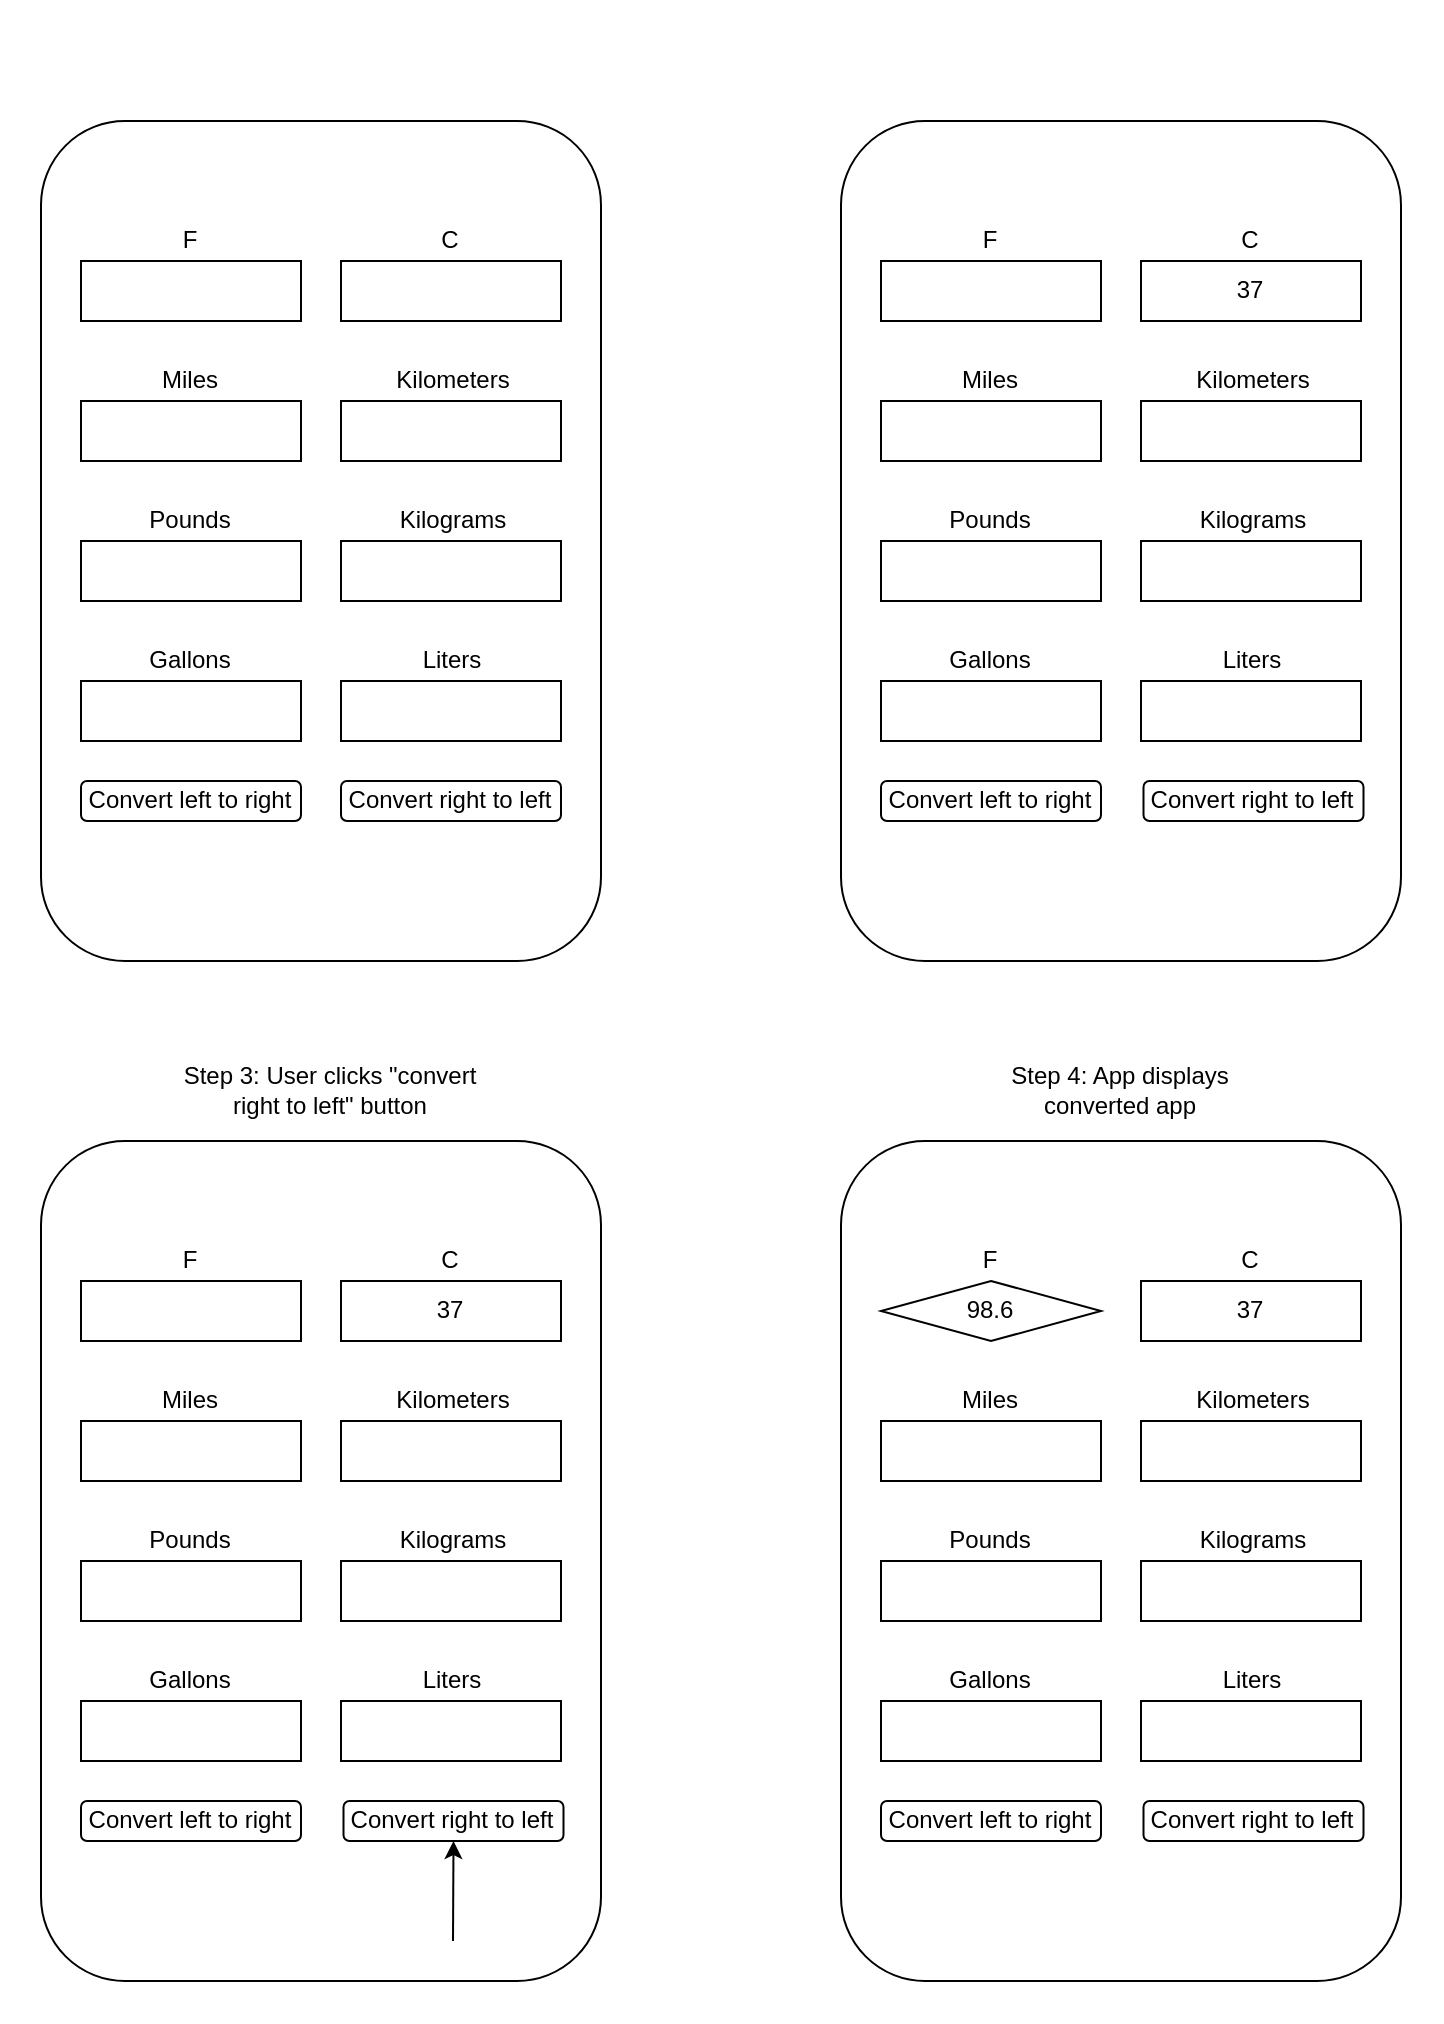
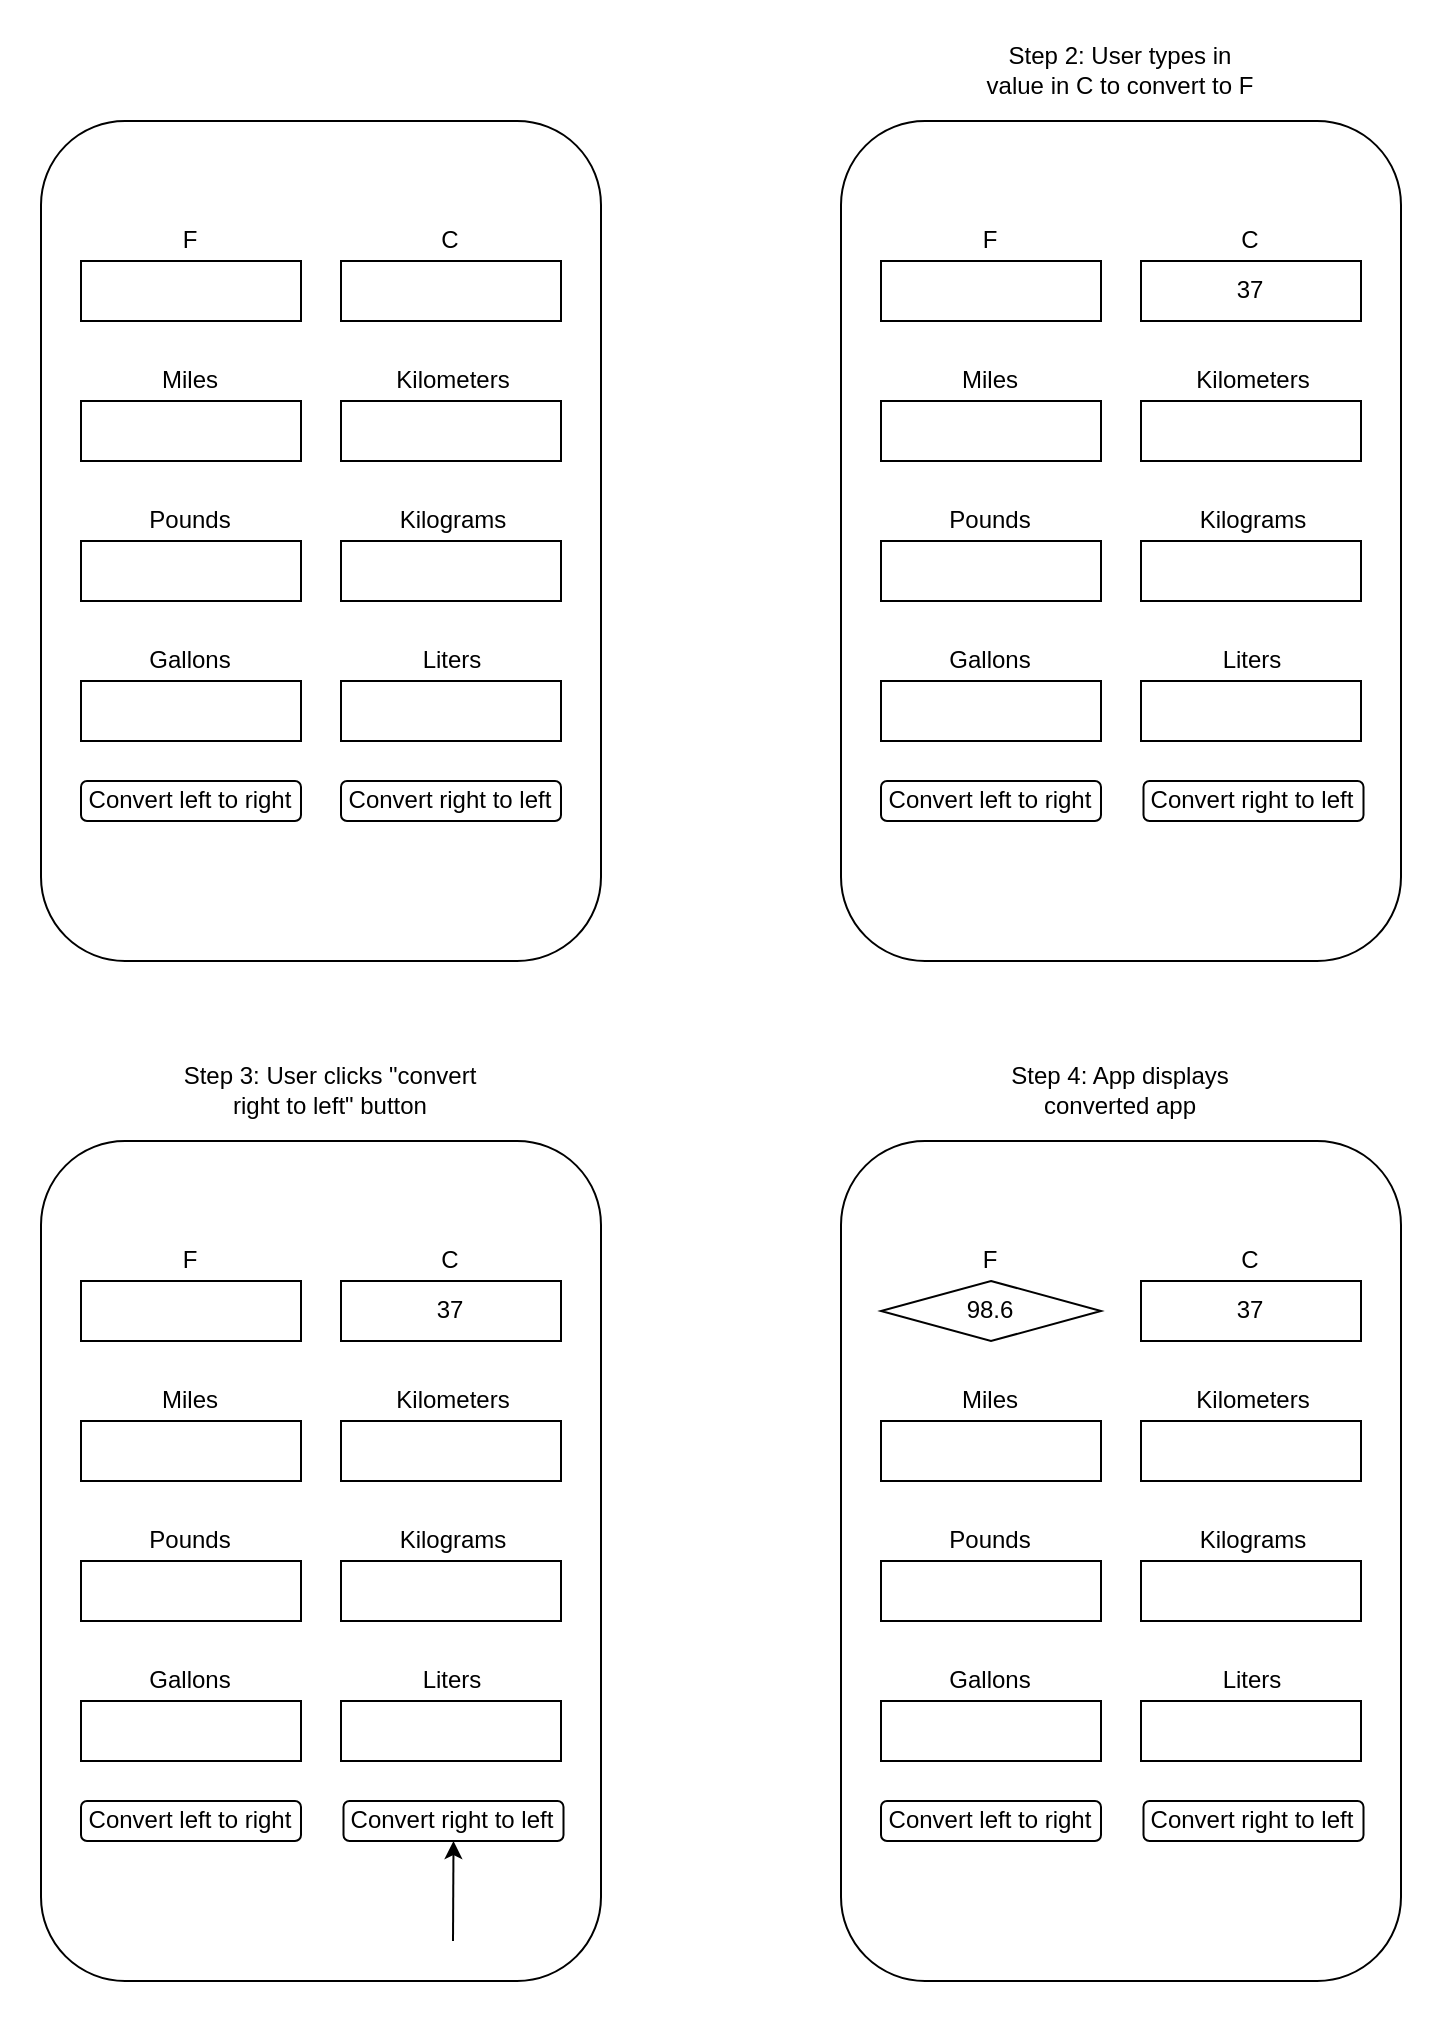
node "Step 2: User types in value in C to convert to F": added
